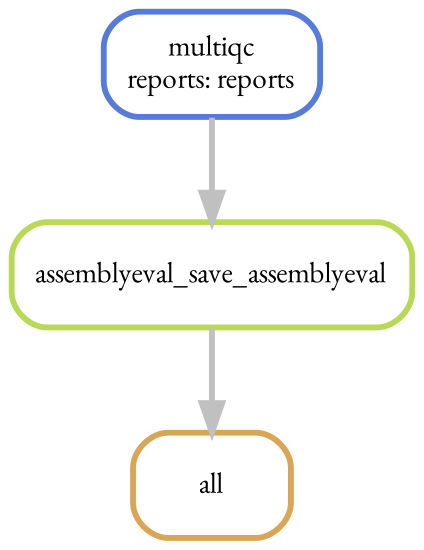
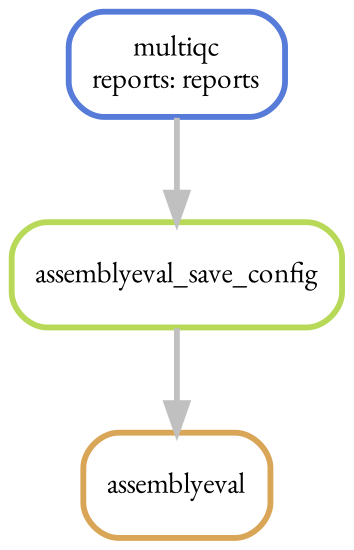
node "assemblyeval_save_assemblyeval": label "assemblyeval_save_assemblyeval" -> "assemblyeval_save_config"
node "all": label "all" -> "assemblyeval"
